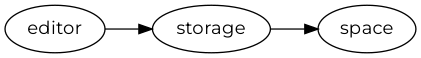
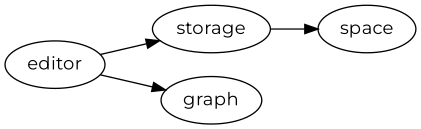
node "graph": added
